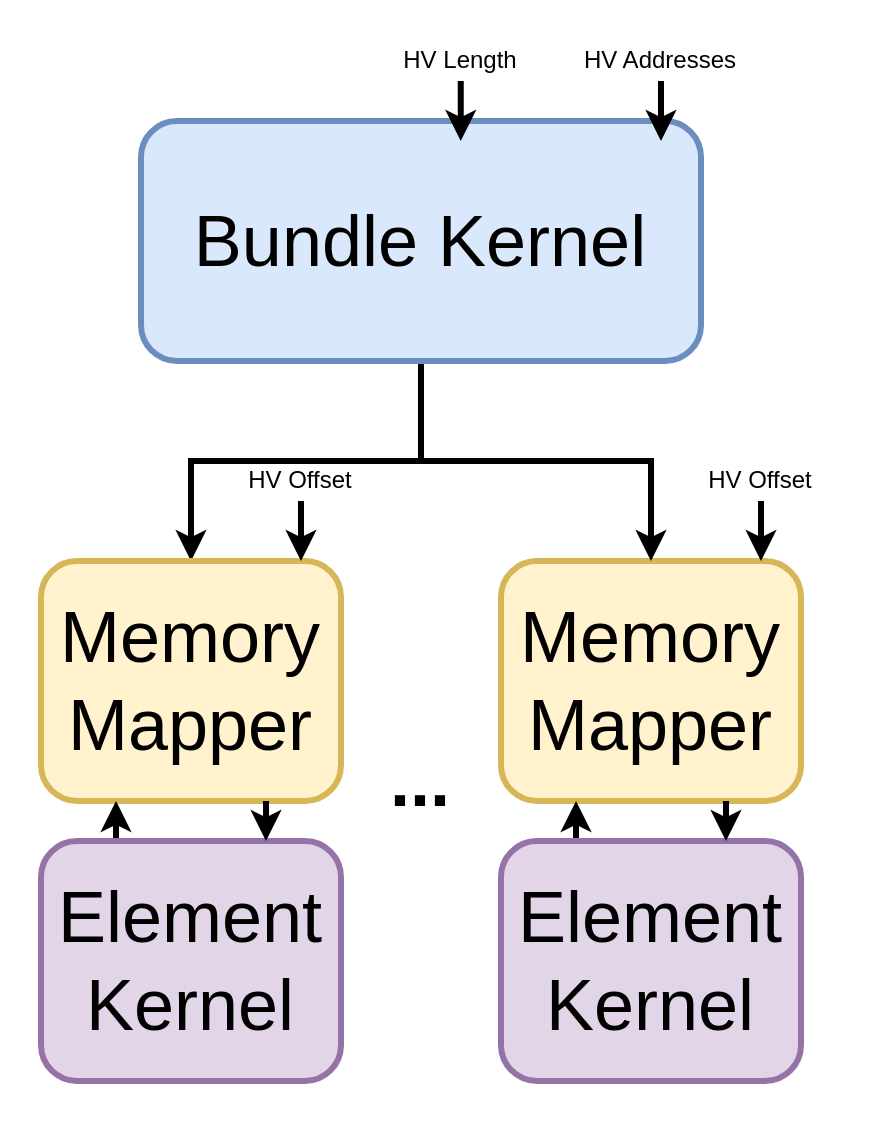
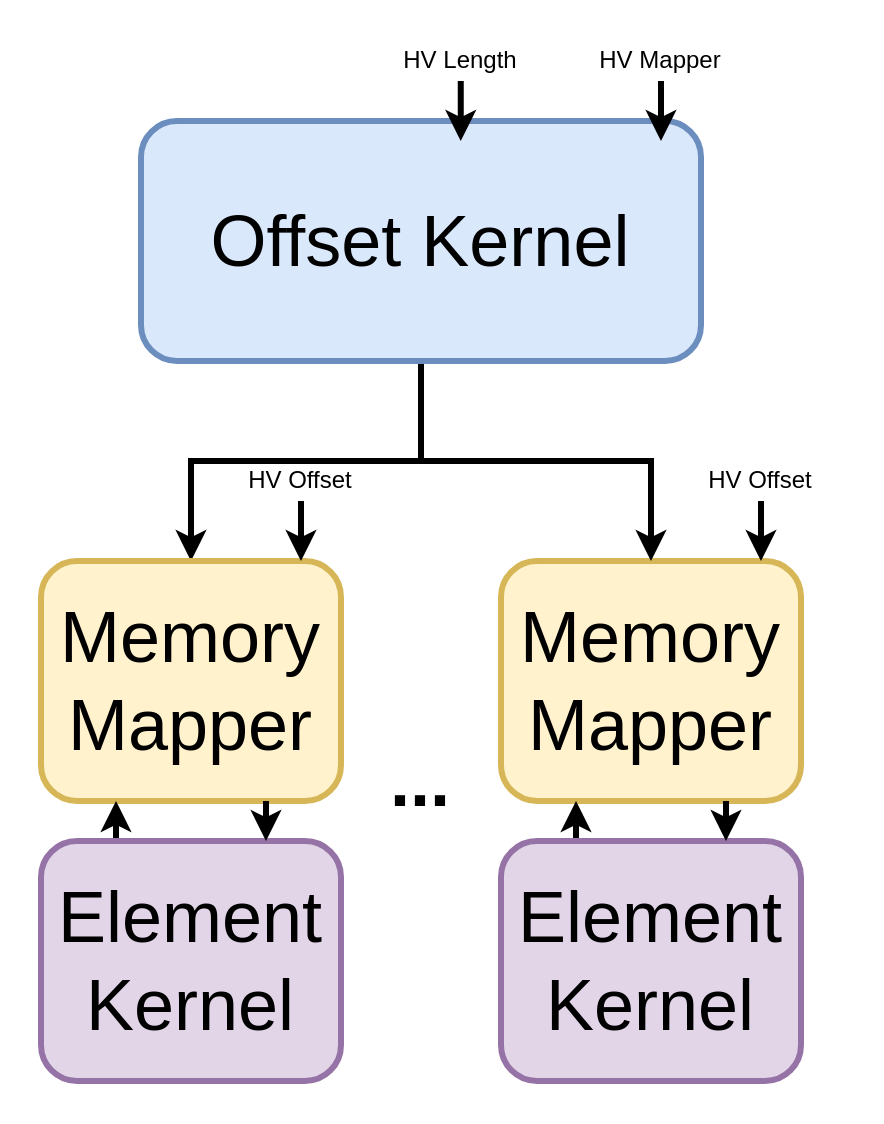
node "HV Addresses": label "HV Addresses" -> "HV Mapper"
node "Bundle Kernel": label "Bundle Kernel" -> "Offset Kernel"
